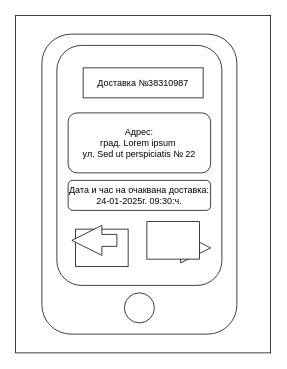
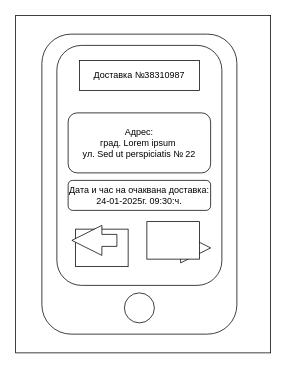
node "Доставка №38310987": moved (143, 83) -> (139, 75)
